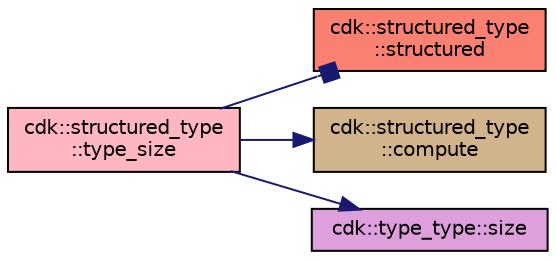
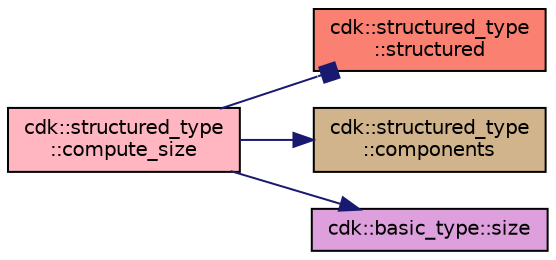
node "cdk::structured_type ::type_size": label "cdk::structured_type ::type_size" -> "cdk::structured_type ::compute_size"
node "cdk::structured_type ::compute": label "cdk::structured_type ::compute" -> "cdk::structured_type ::components"
node "cdk::type_type::size": label "cdk::type_type::size" -> "cdk::basic_type::size"
